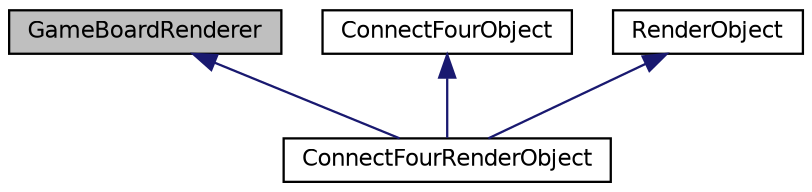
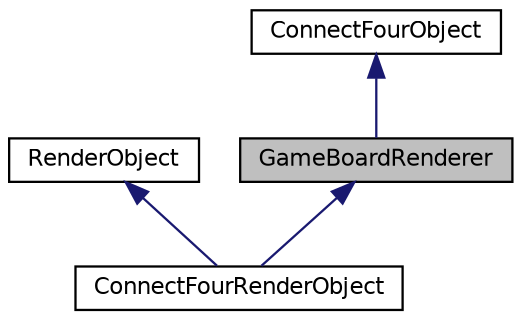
edge "ConnectFourRenderObject" -> "ConnectFourObject": now "GameBoardRenderer" -> "ConnectFourObject"
